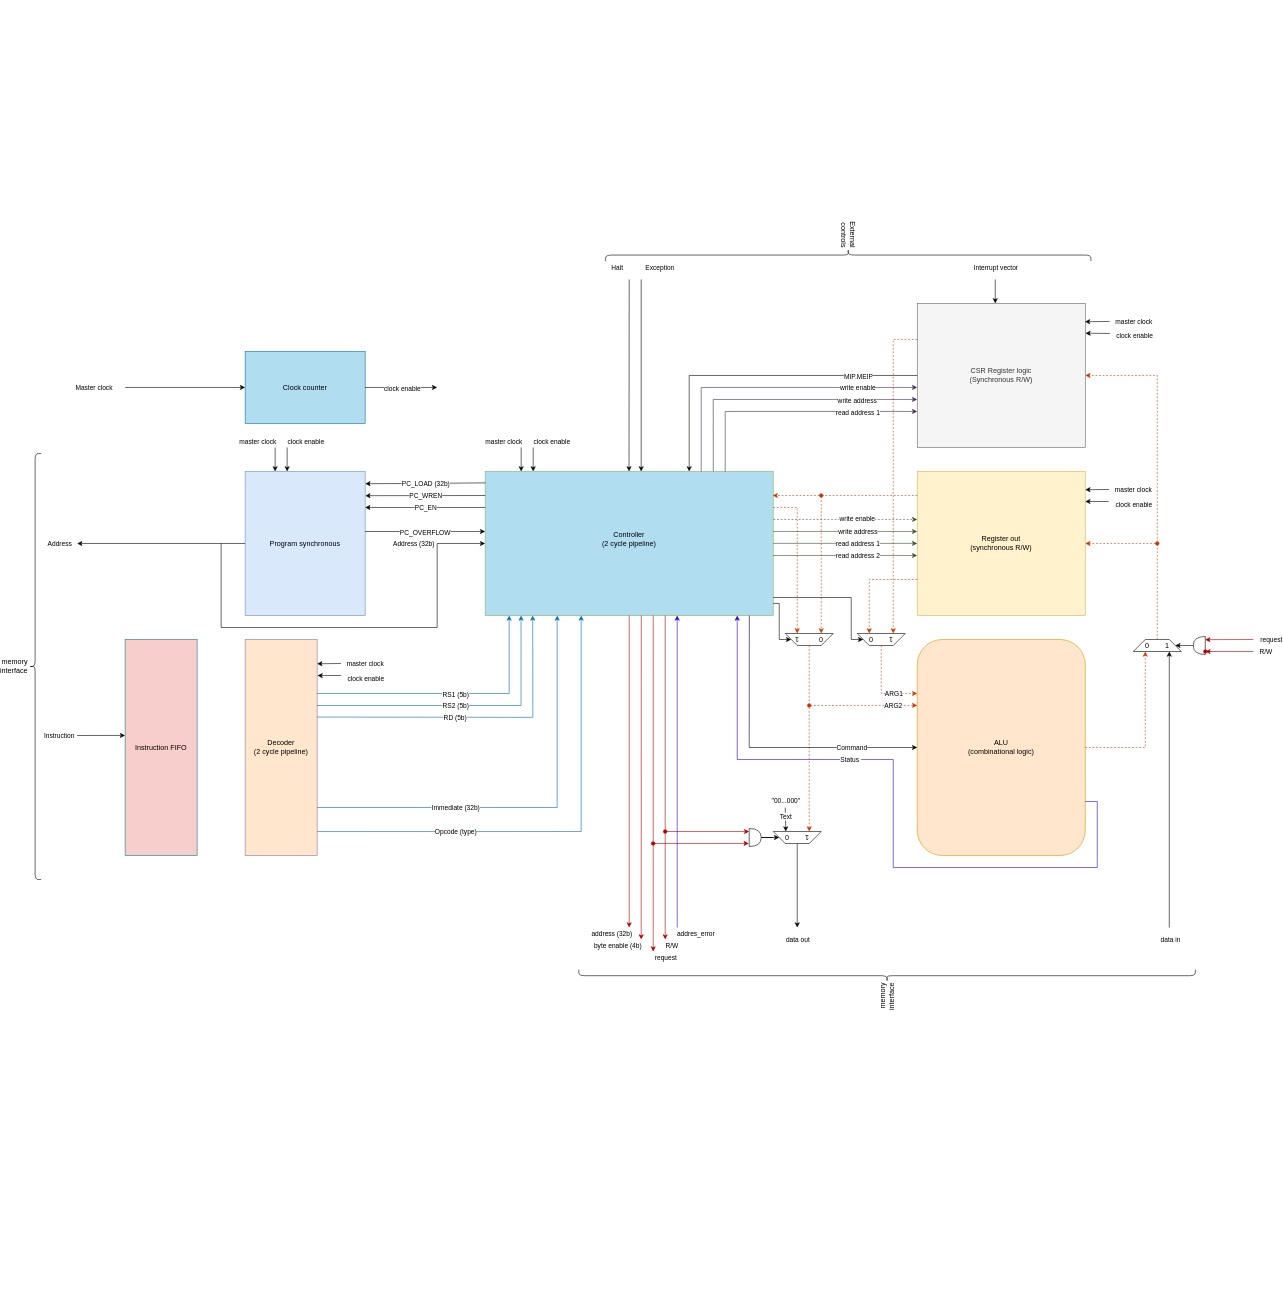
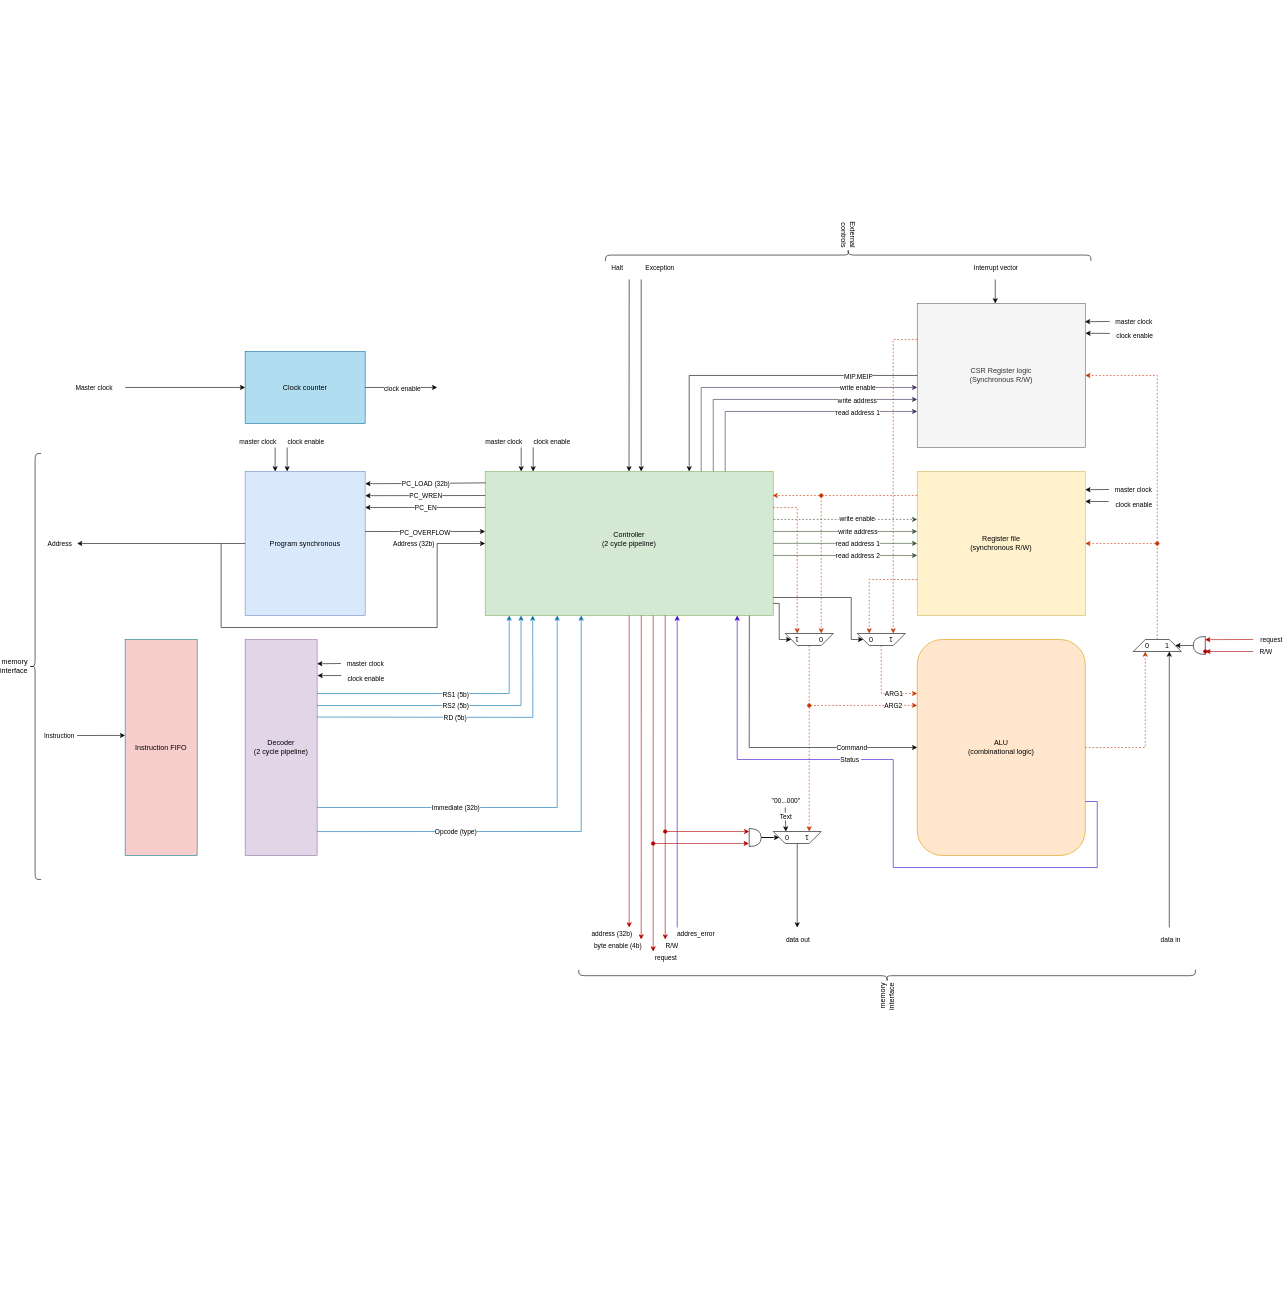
node "Controller (2 cycle pipeline)": fillcolor #b1ddf0 -> #d5e8d4
node "Register out (synchronous R/W)": label "Register out (synchronous R/W)" -> "Register file (synchronous R/W)"
node "Decoder (2 cycle pipeline)": fillcolor #ffe6cc -> #e1d5e7
